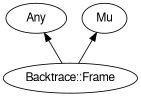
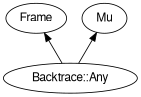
node "Any": label "Any" -> "Frame"
node "Backtrace::Frame": label "Backtrace::Frame" -> "Backtrace::Any"
